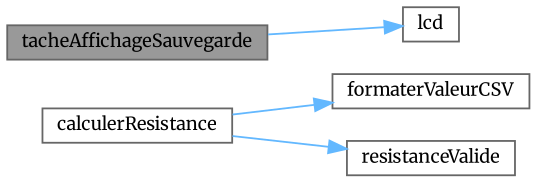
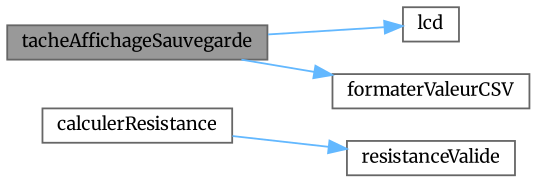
edge "calculerResistance" -> "formaterValeurCSV": now "tacheAffichageSauvegarde" -> "formaterValeurCSV"
